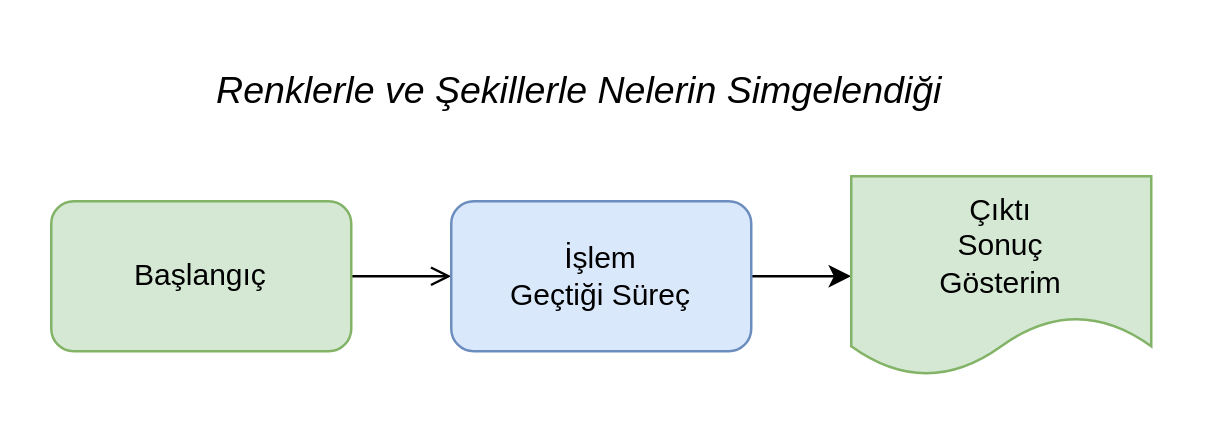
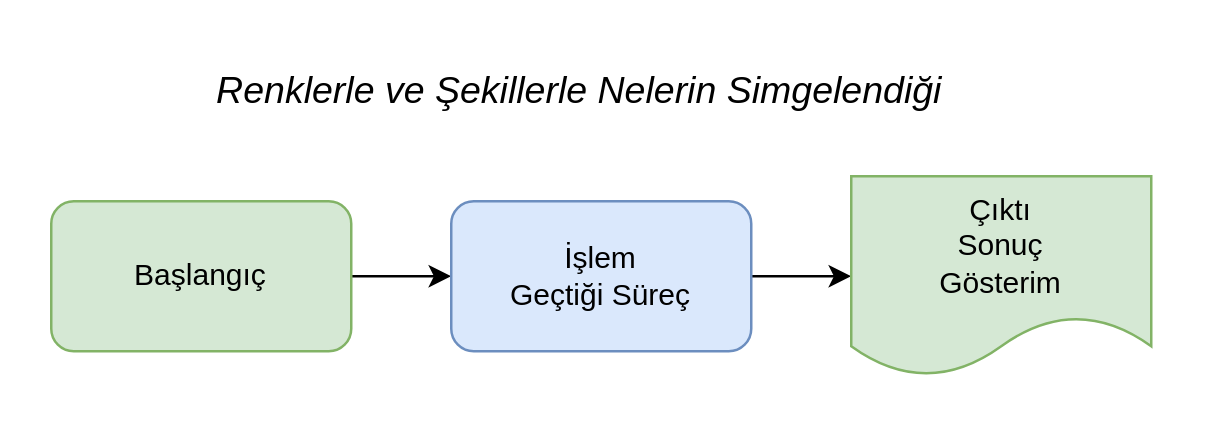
edge "Başlangıç" -> "İşlem Geçtiği Süreç": arrowhead open -> classic
